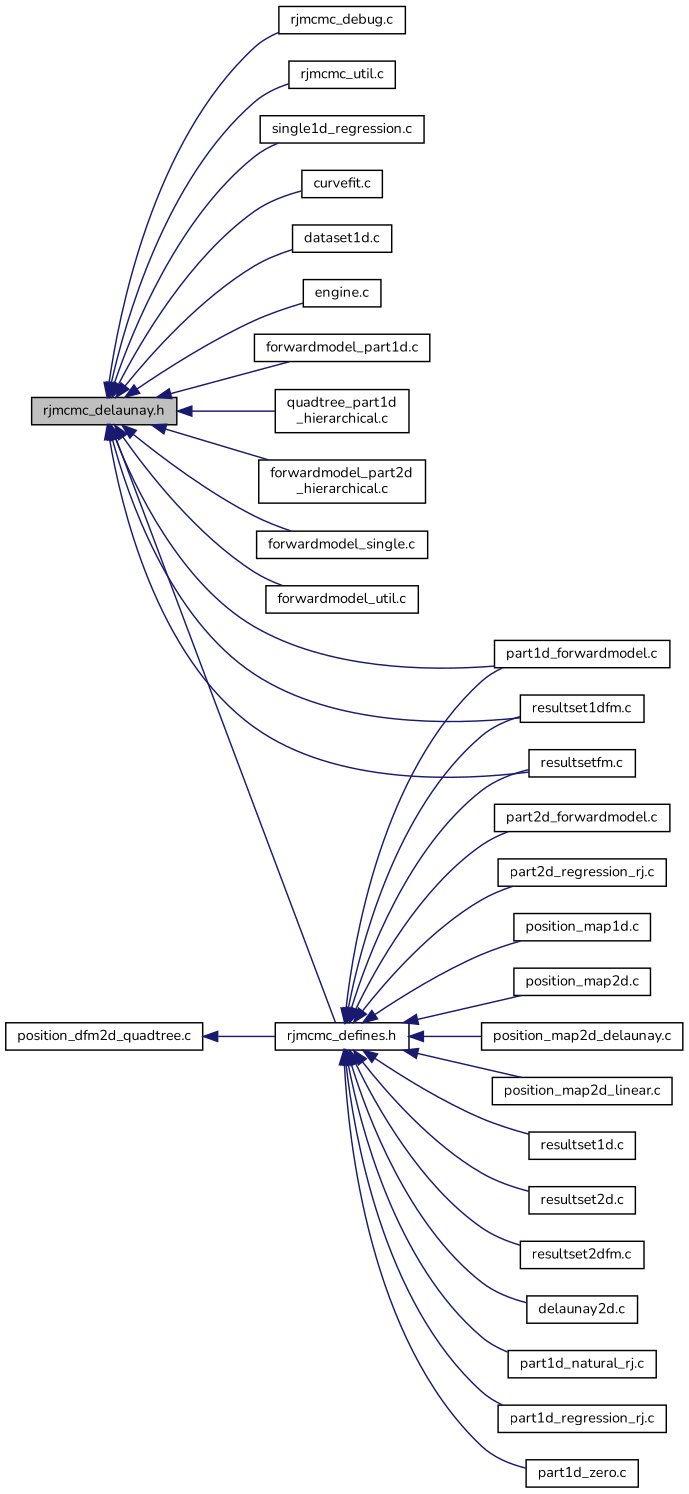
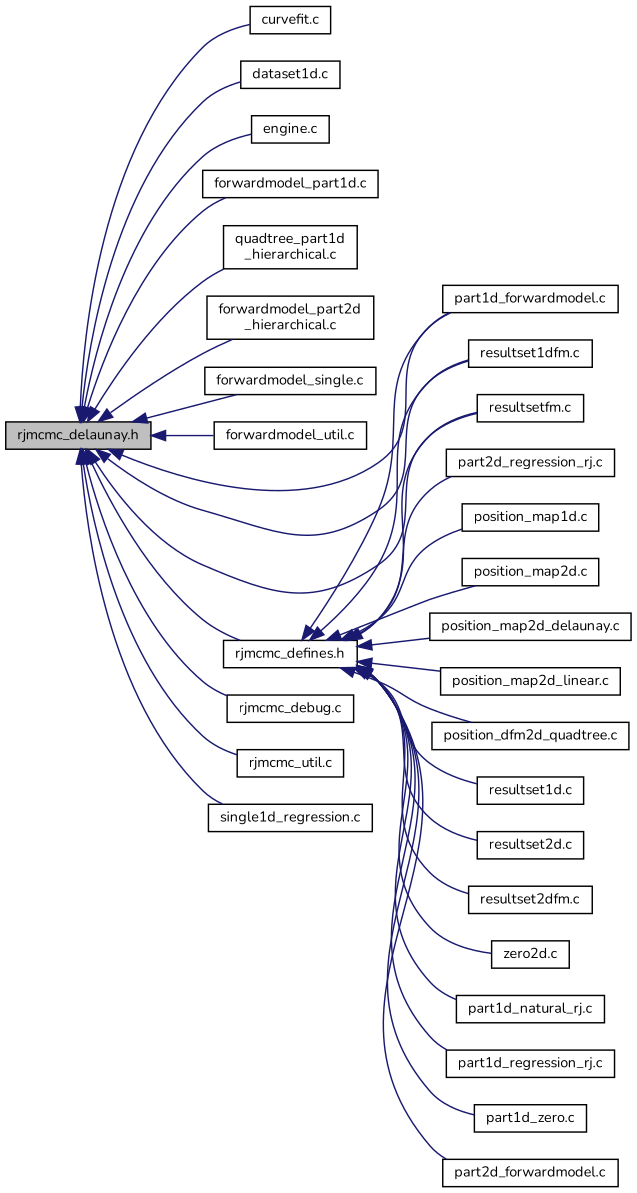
edge "rjmcmc_defines.h" -> "position_dfm2d_quadtree.c": reversed
node "delaunay2d.c": label "delaunay2d.c" -> "zero2d.c"
